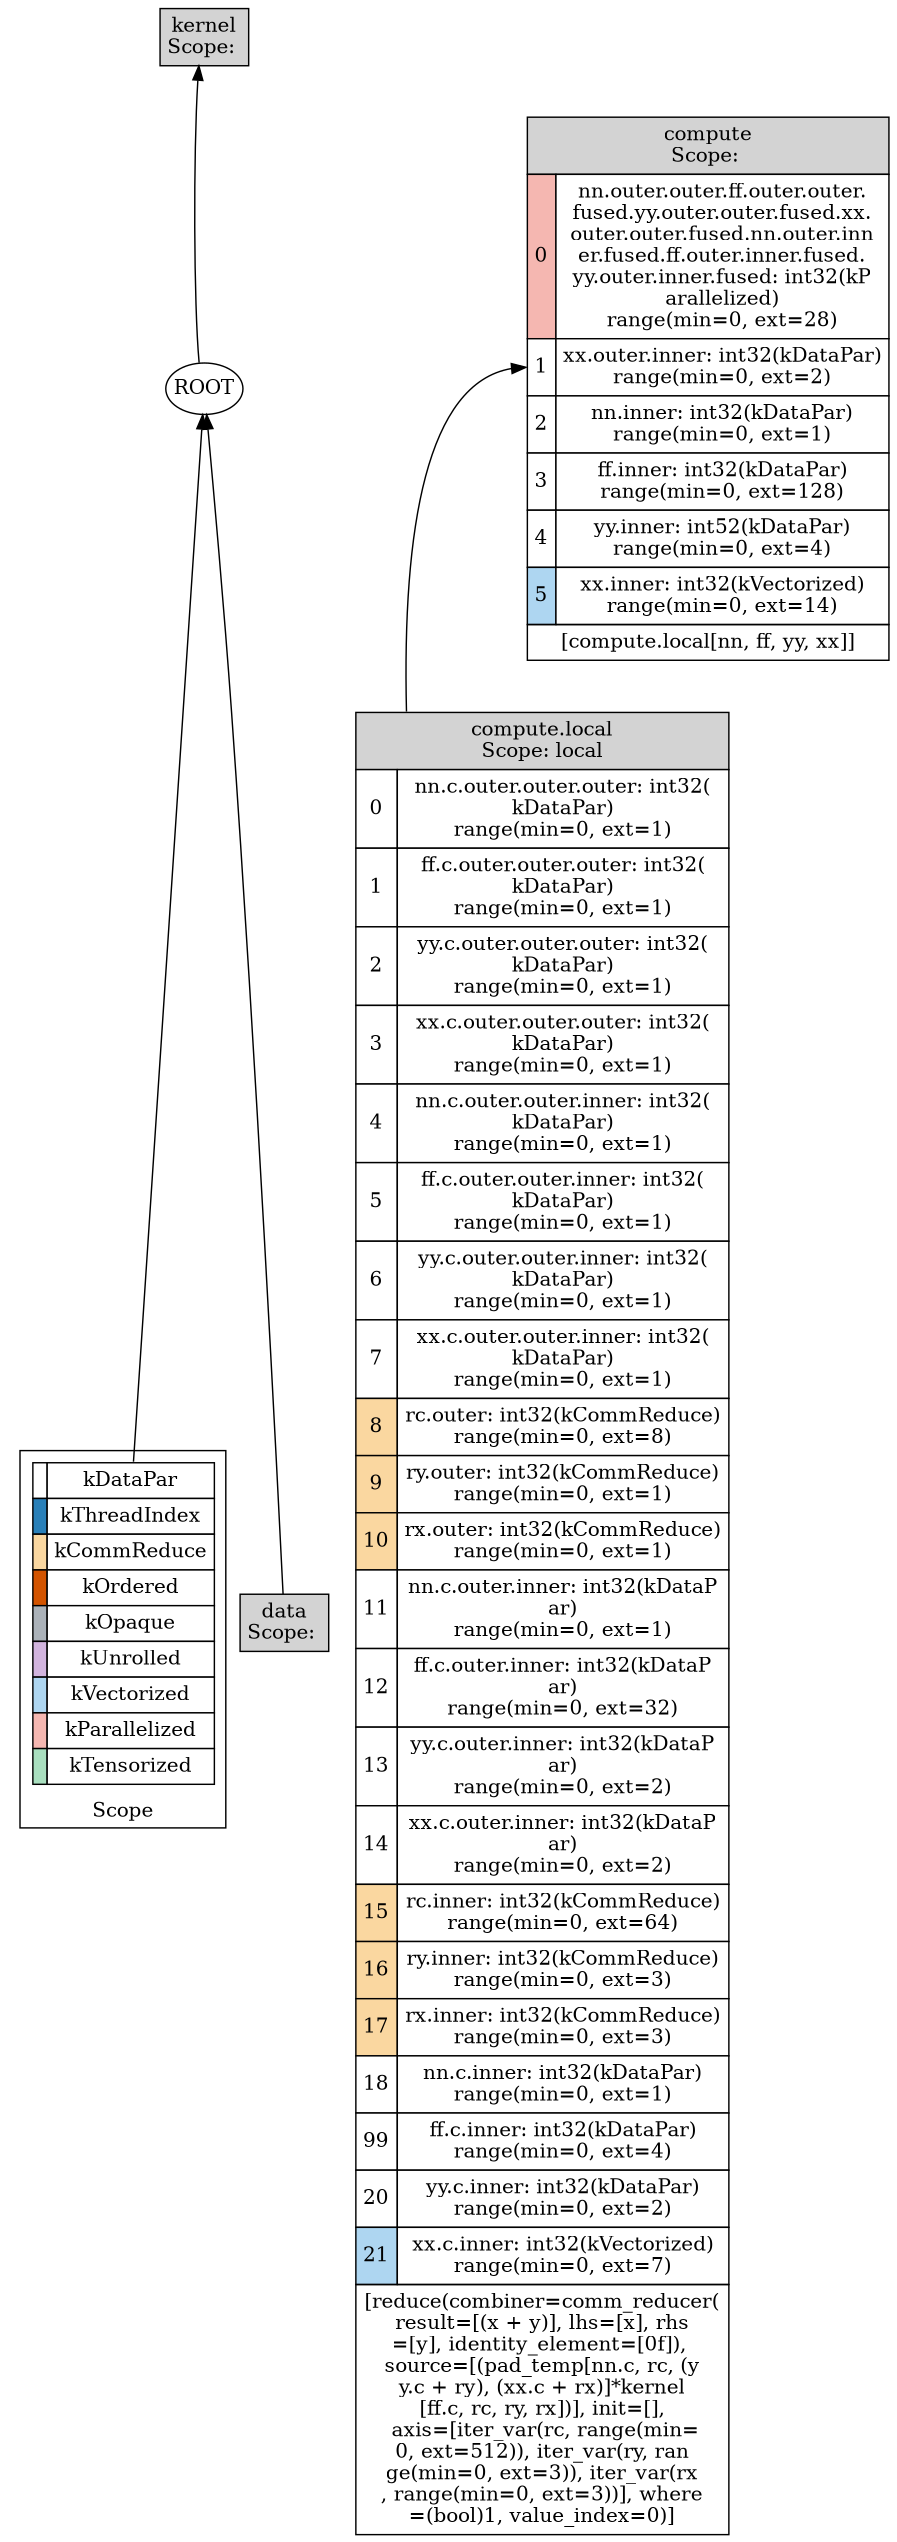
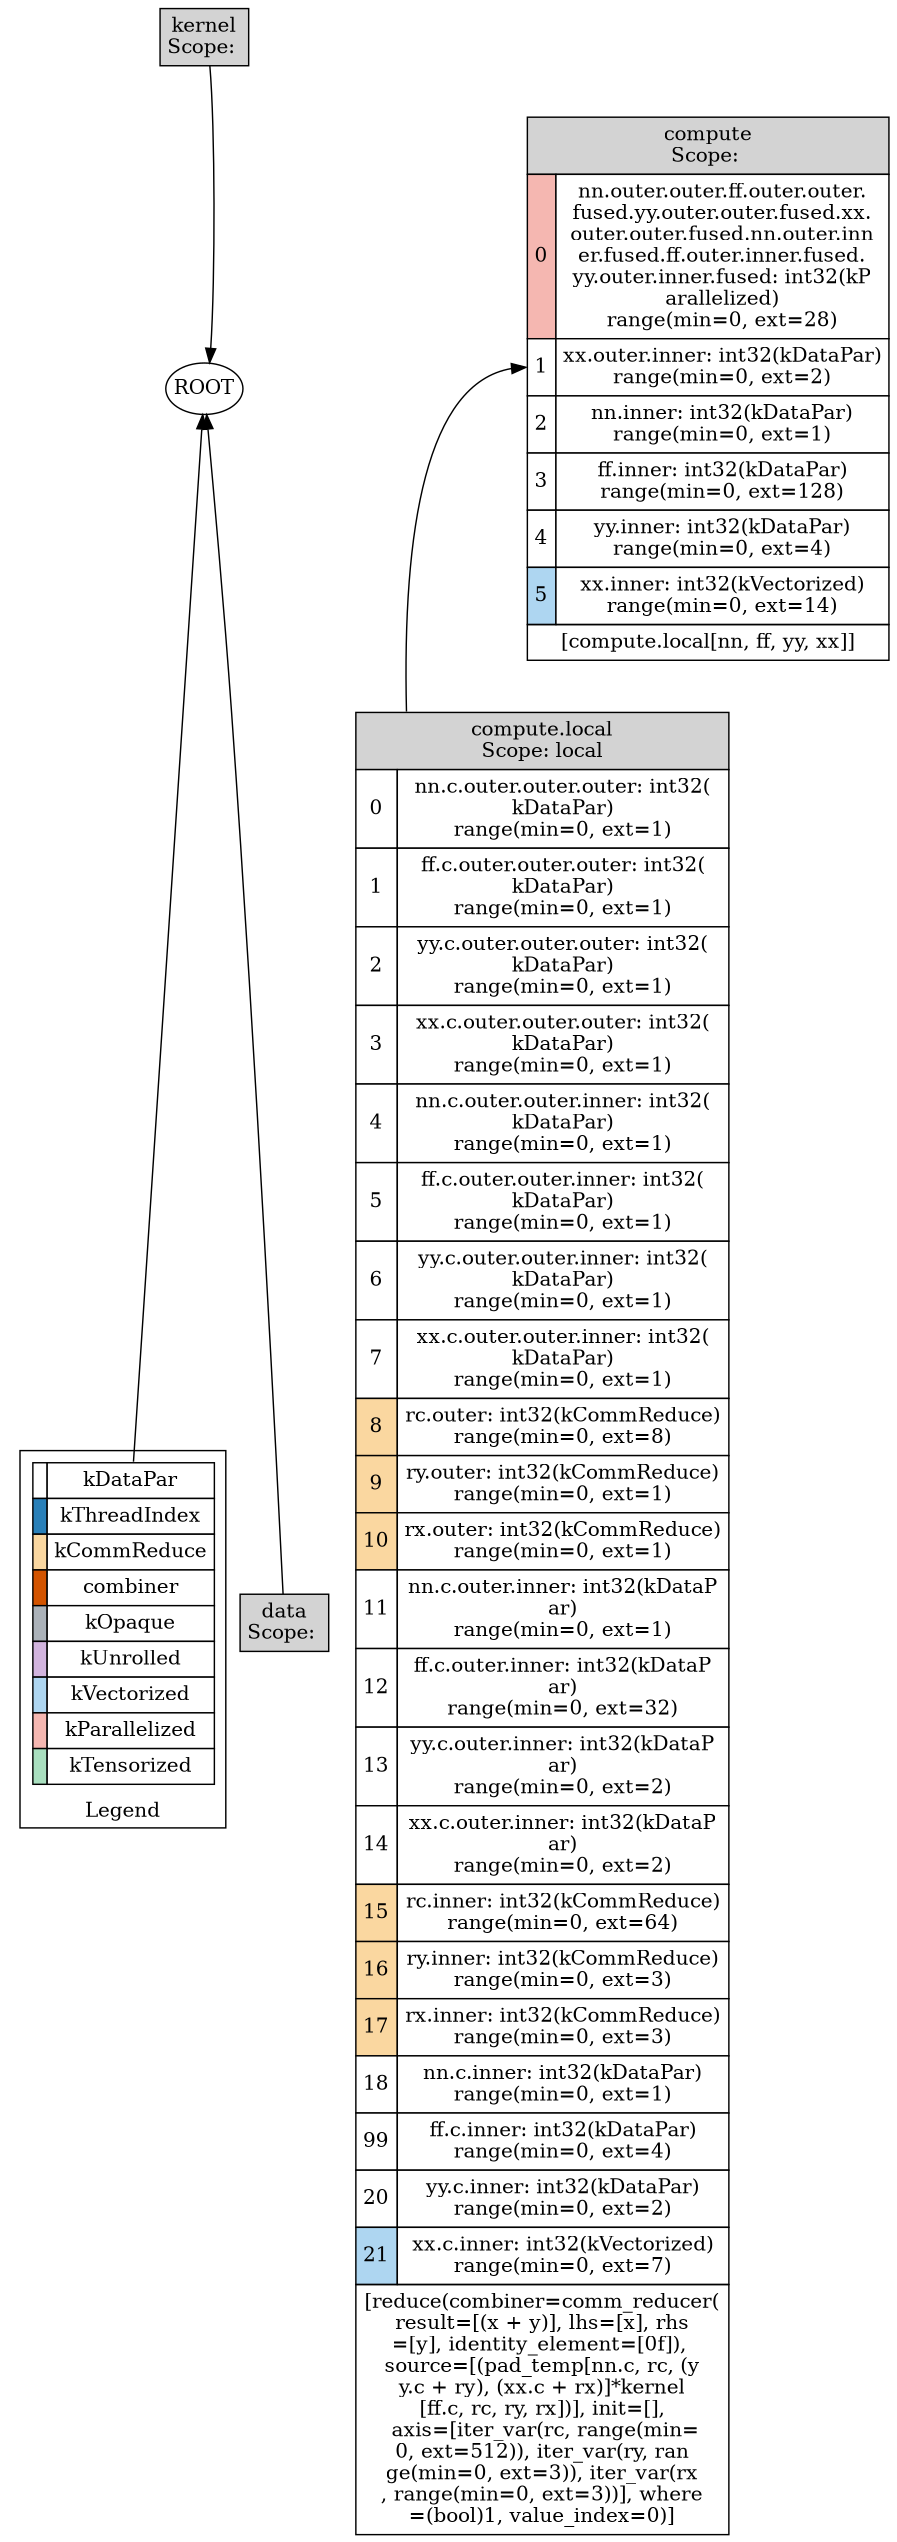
edge "ROOT" -> "kernel": reversed
node "compute": text "yy.inner: int52(kDataPar)" -> "yy.inner: int32(kDataPar)"
node "kDataPar": text "kOrdered" -> "combiner"
cluster "Scope": label "Scope" -> "Legend"
